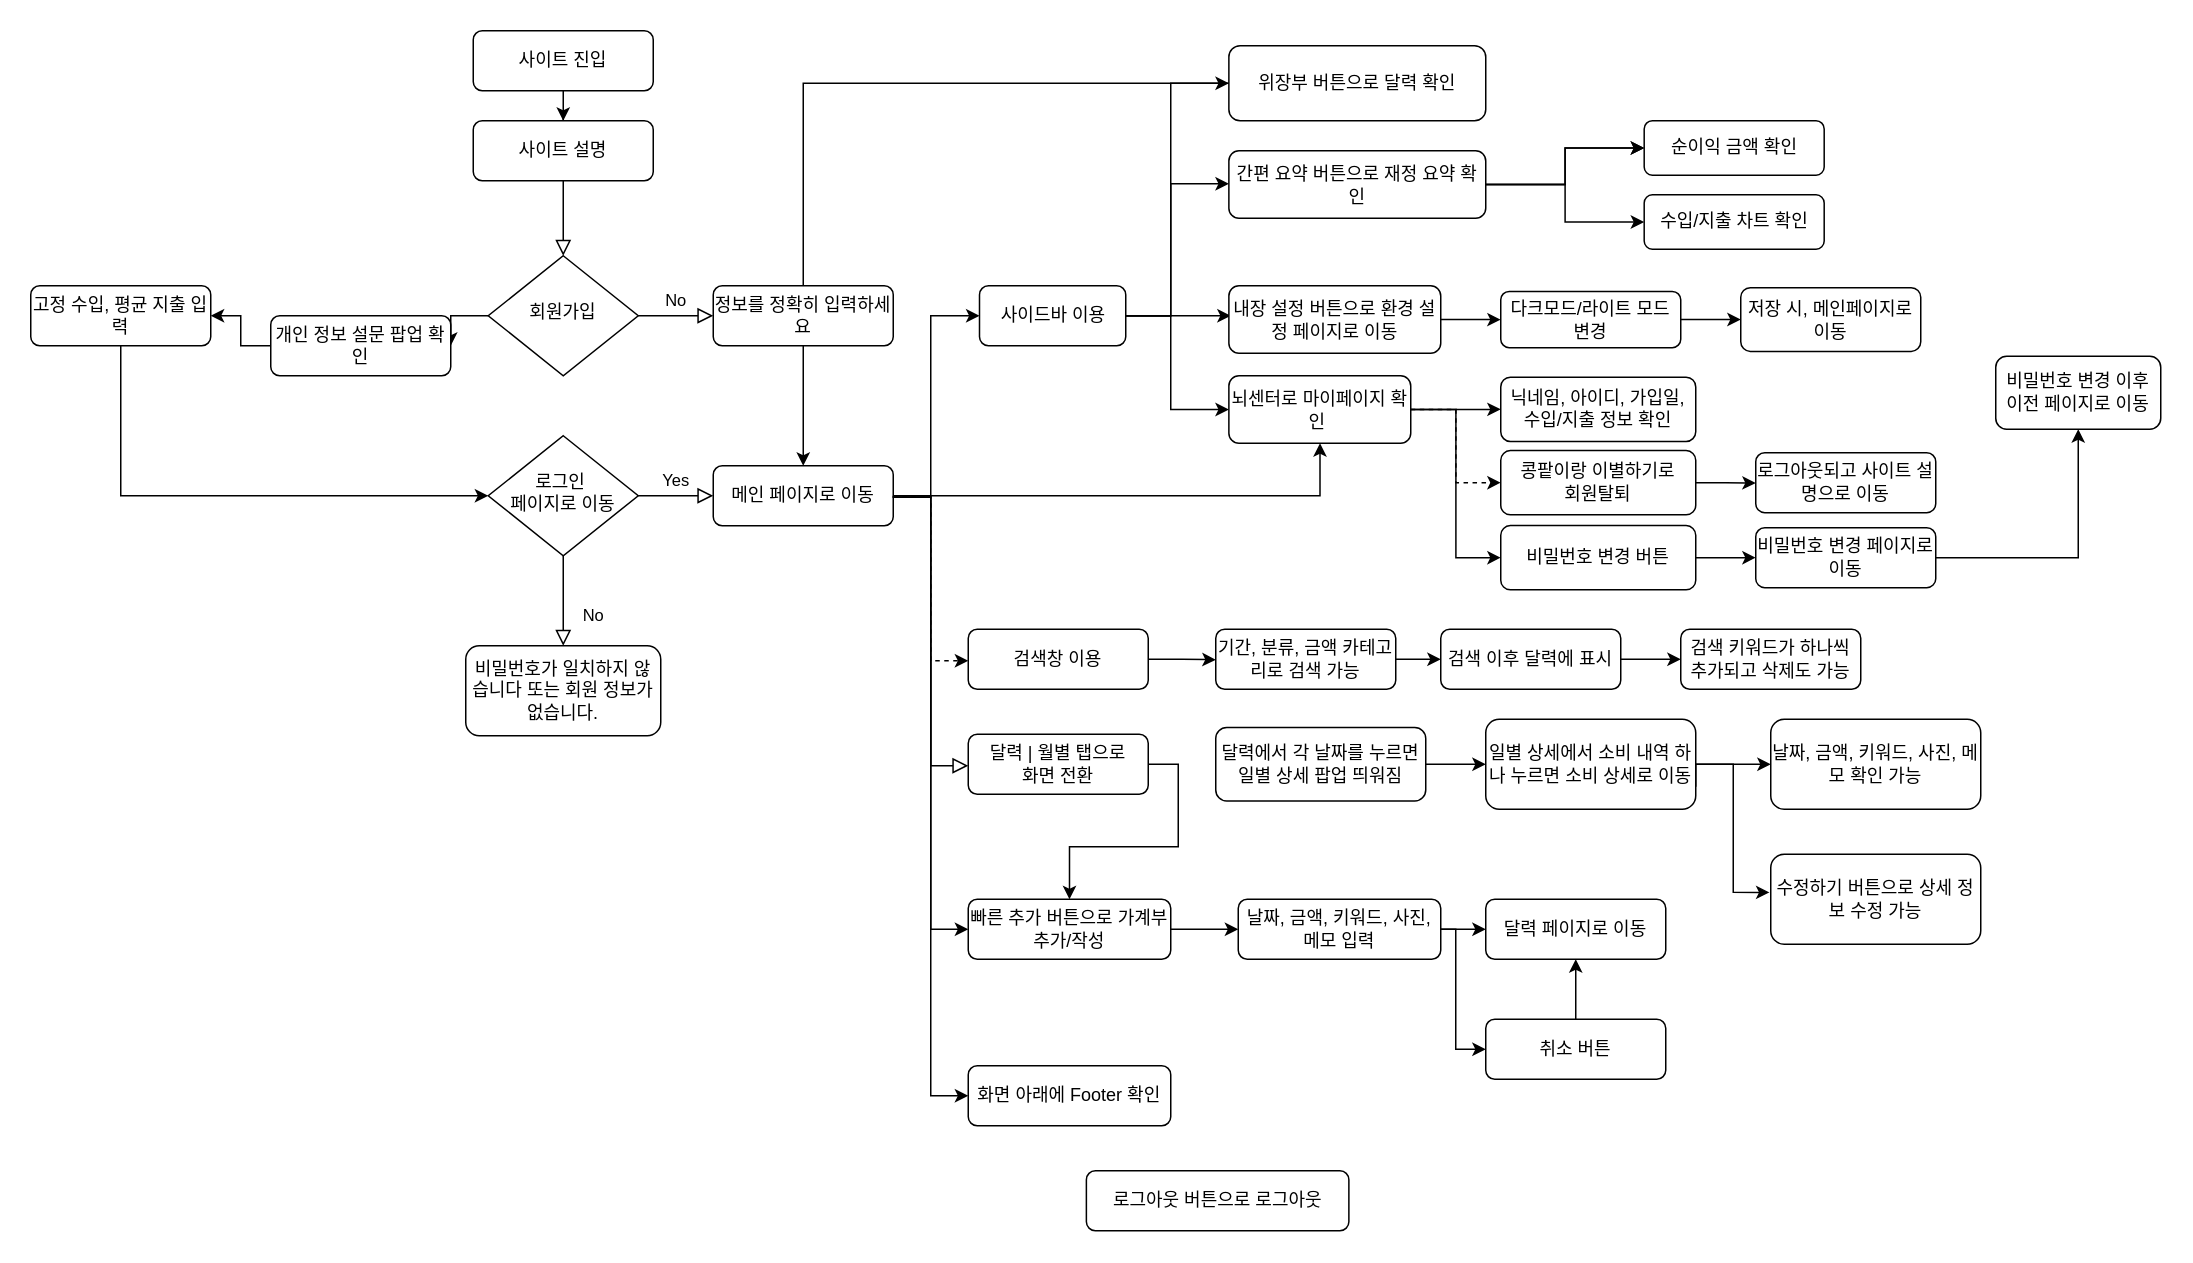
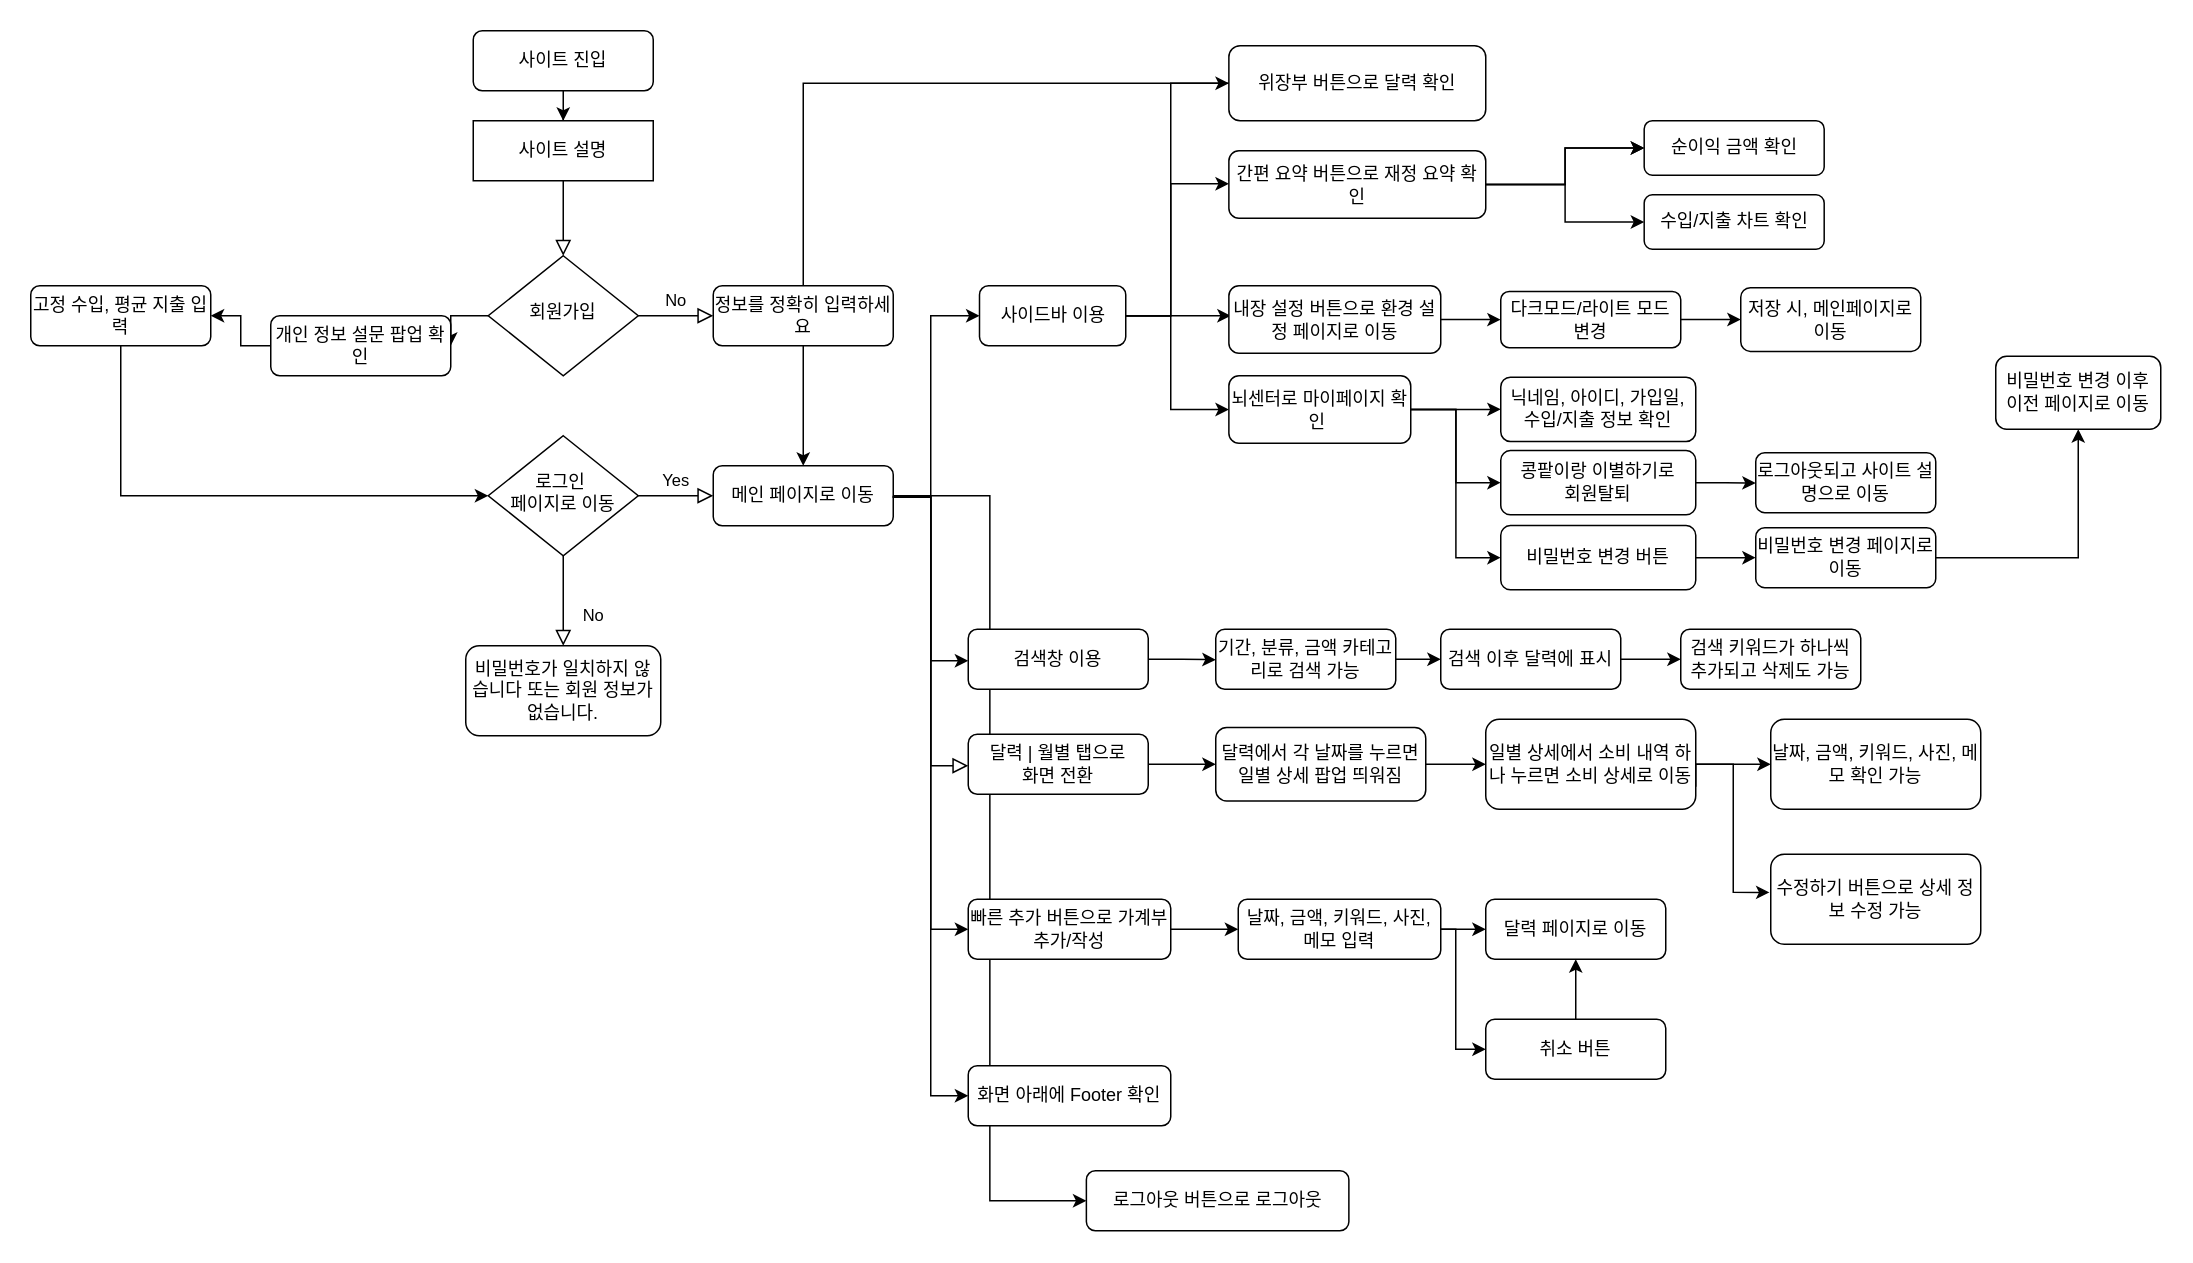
node "사이트 설명": shape rounded rectangle -> rectangle
edge "뇌센터로 마이페이지 확인" -> "콩팥이랑 이별하기로 회원탈퇴": style dashed -> solid
edge "메인 페이지로 이동" -> "뇌센터로 마이페이지 확인": now "메인 페이지로 이동" -> "로그아웃 버튼으로 로그아웃"
edge "메인 페이지로 이동" -> "검색창 이용": style dashed -> solid
edge "달력 | 월별 탭으로 화면 전환" -> "빠른 추가 버튼으로 가계부 추가/작성": now "달력 | 월별 탭으로 화면 전환" -> "달력에서 각 날짜를 누르면 일별 상세 팝업 띄워짐"
